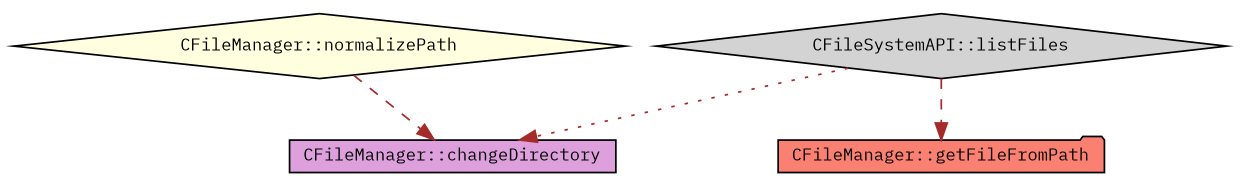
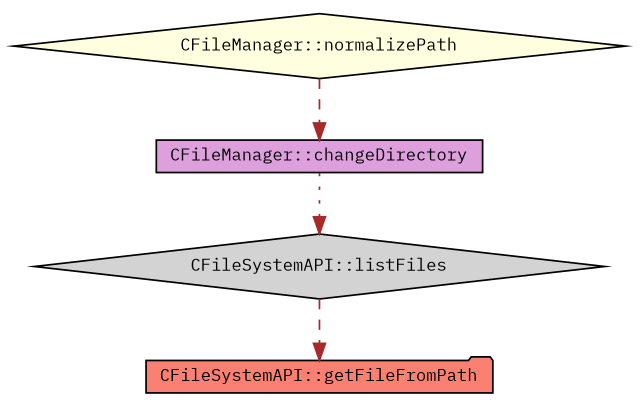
edge "CFileSystemAPI::listFiles" -> "CFileManager::changeDirectory": reversed
node "CFileManager::getFileFromPath": label "CFileManager::getFileFromPath" -> "CFileSystemAPI::getFileFromPath"
